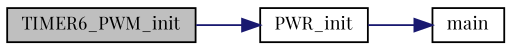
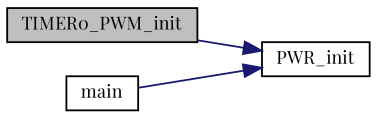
node "TIMER6_PWM_init": label "TIMER6_PWM_init" -> "TIMER0_PWM_init"
edge "PWR_init" -> "main": reversed
